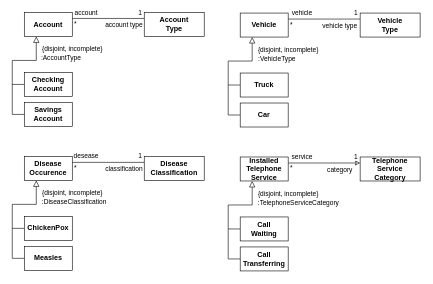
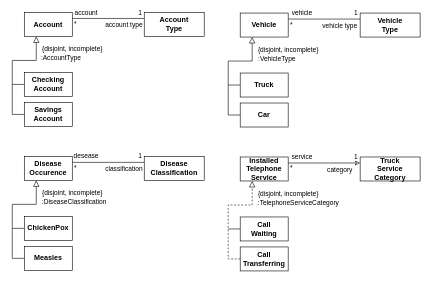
node "Telephone Service Category": label "Telephone Service Category" -> "Truck Service Category"
edge "Call Transferring" -> "Installed Telephone Service": style solid -> dashed
